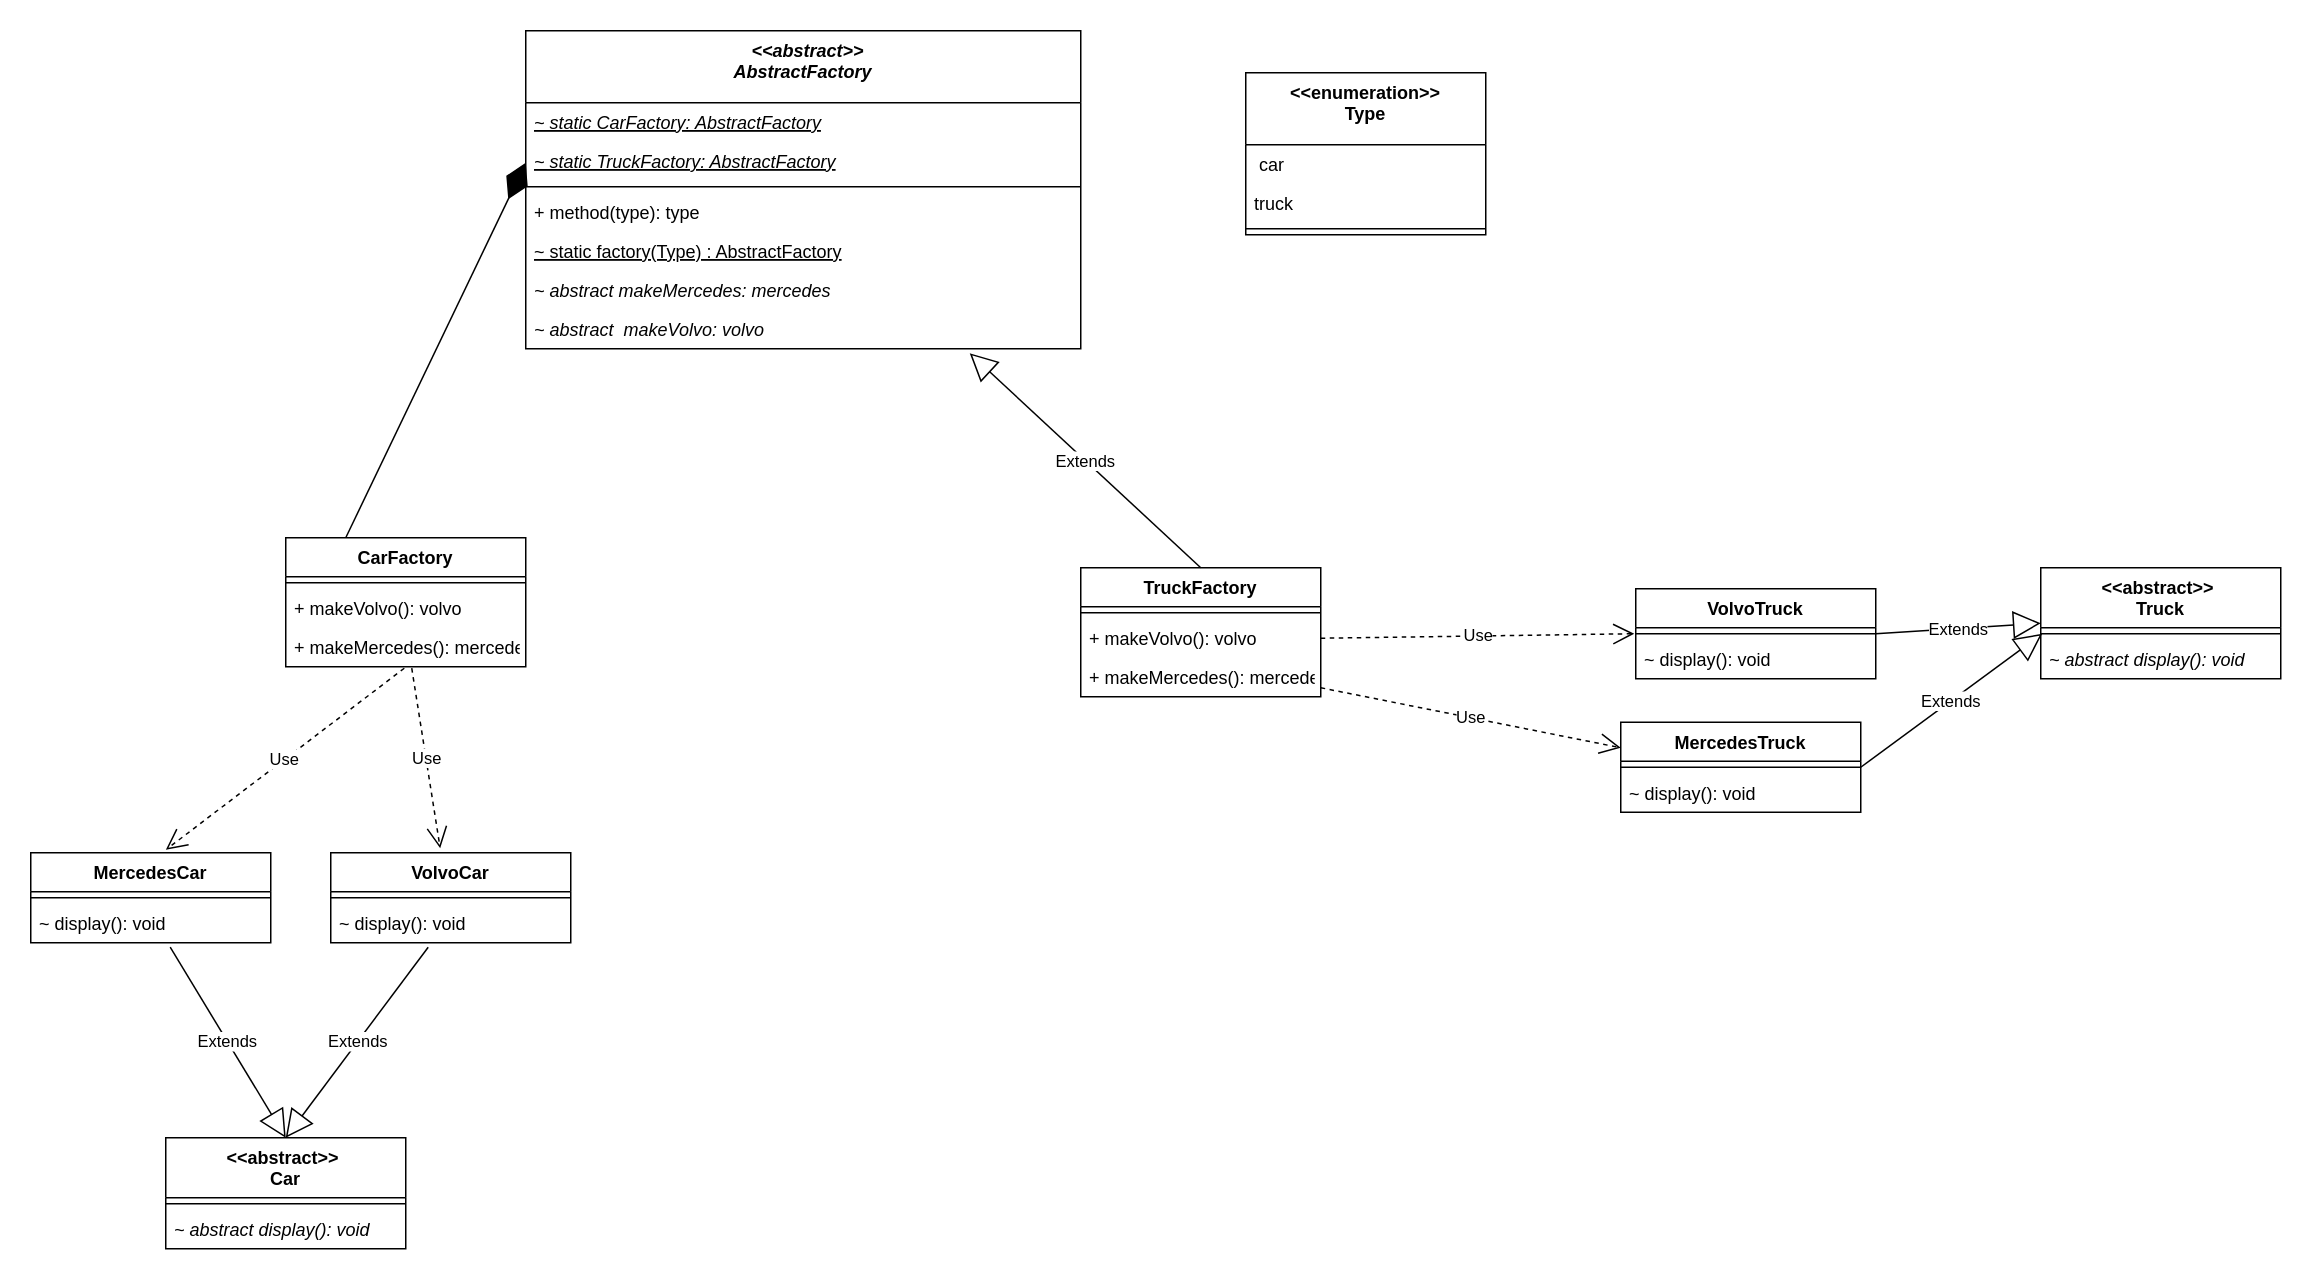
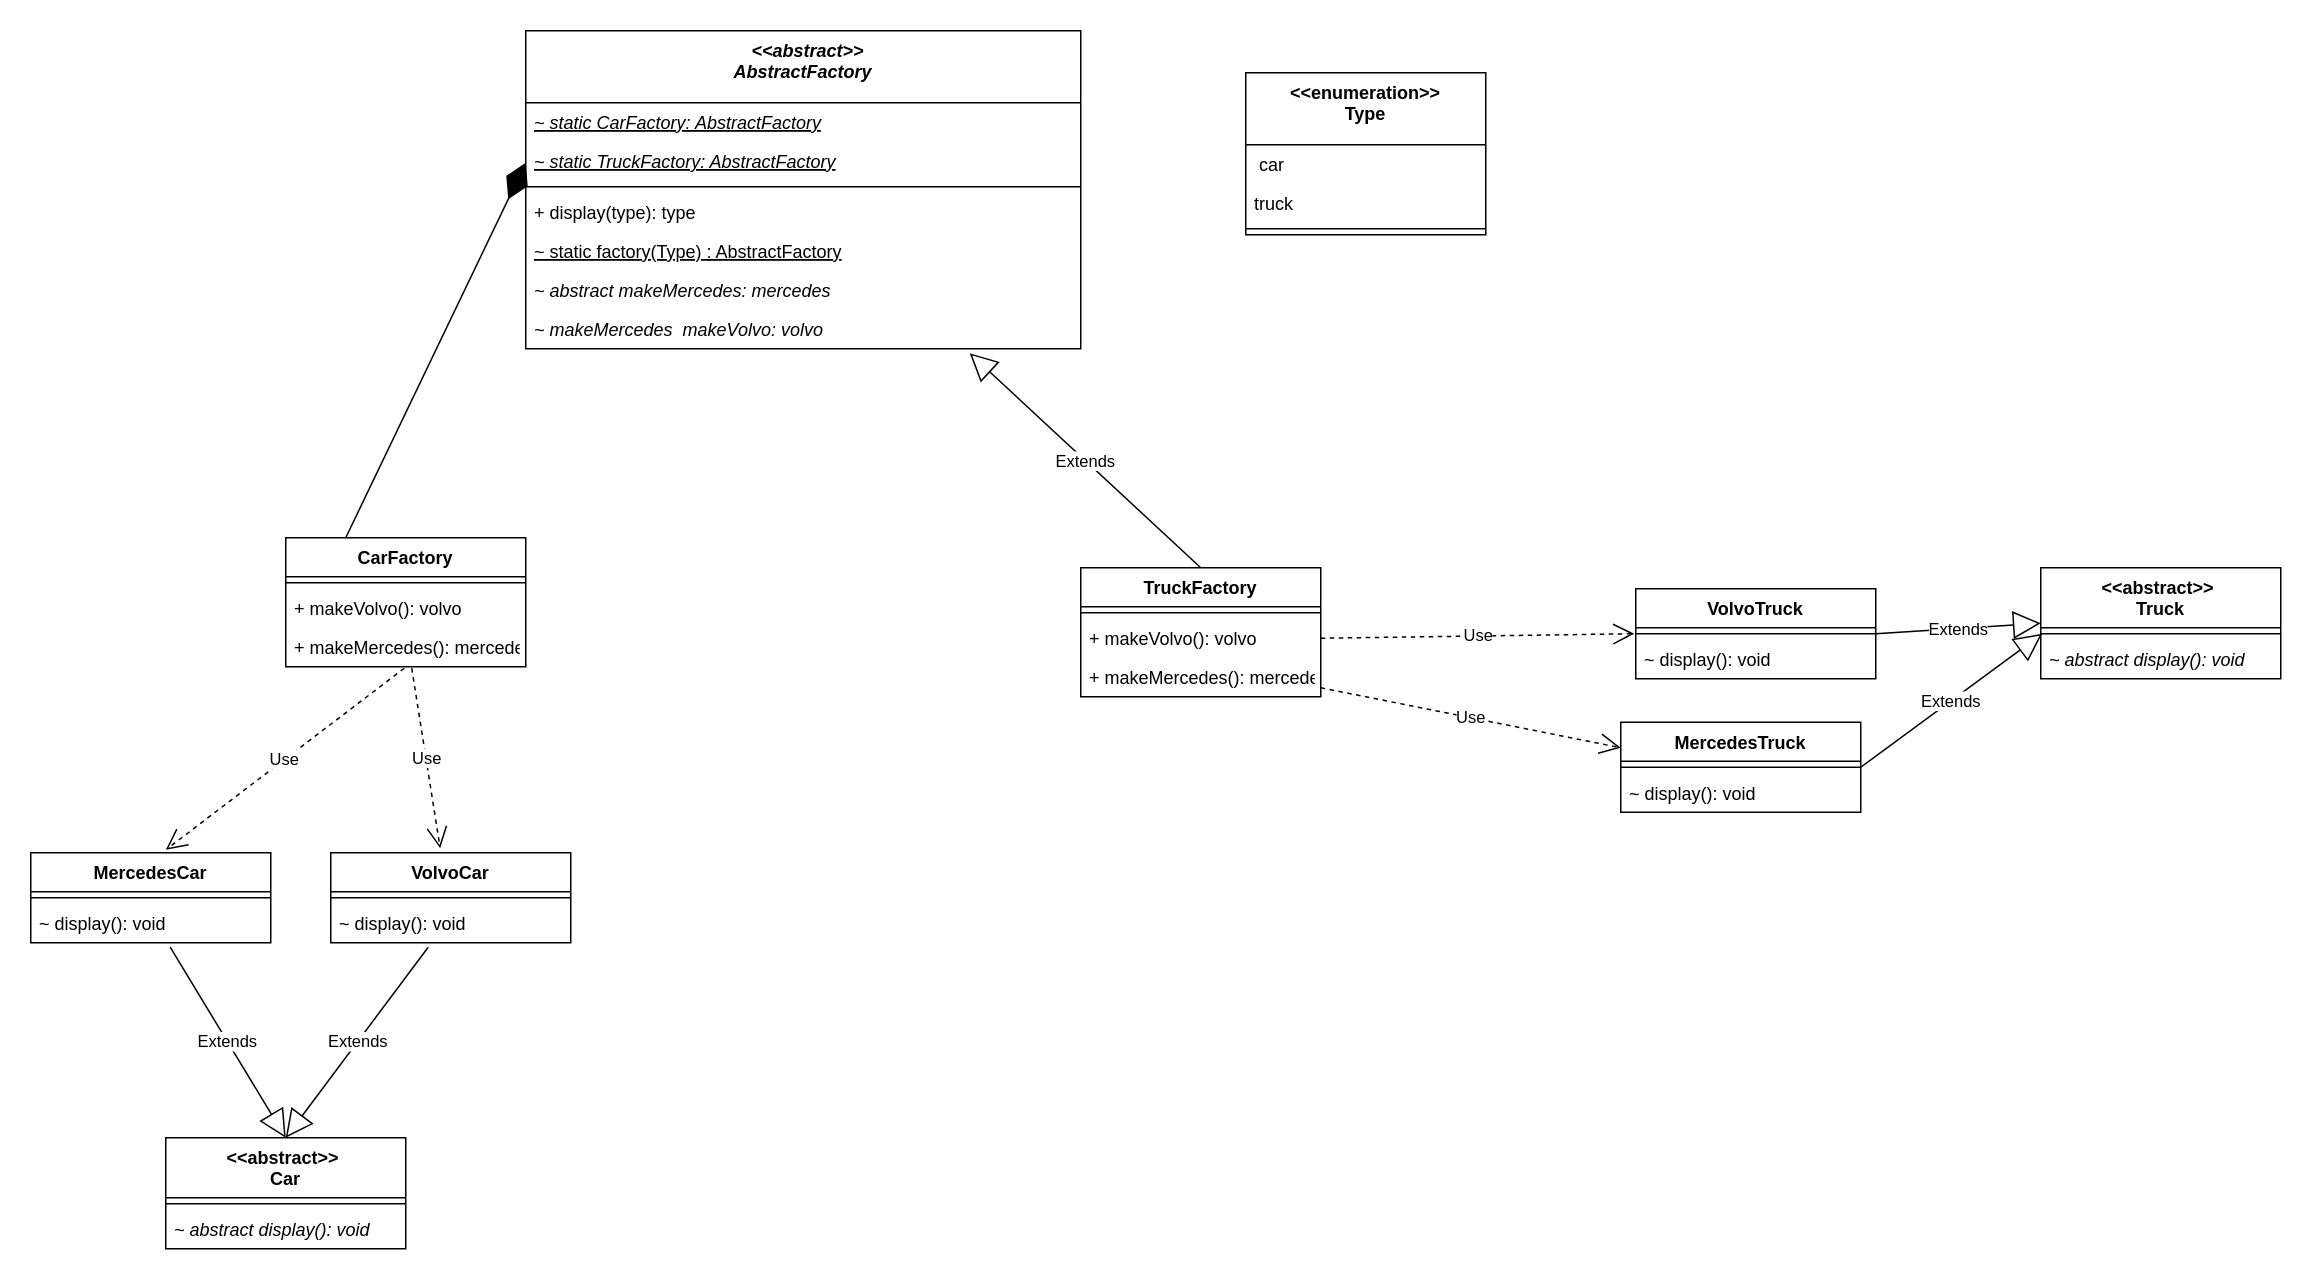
node "+ method(type): type": label "+ method(type): type" -> "+ display(type): type"
node "~ abstract makeVolvo: volvo": label "~ abstract makeVolvo: volvo" -> "~ makeMercedes makeVolvo: volvo"
